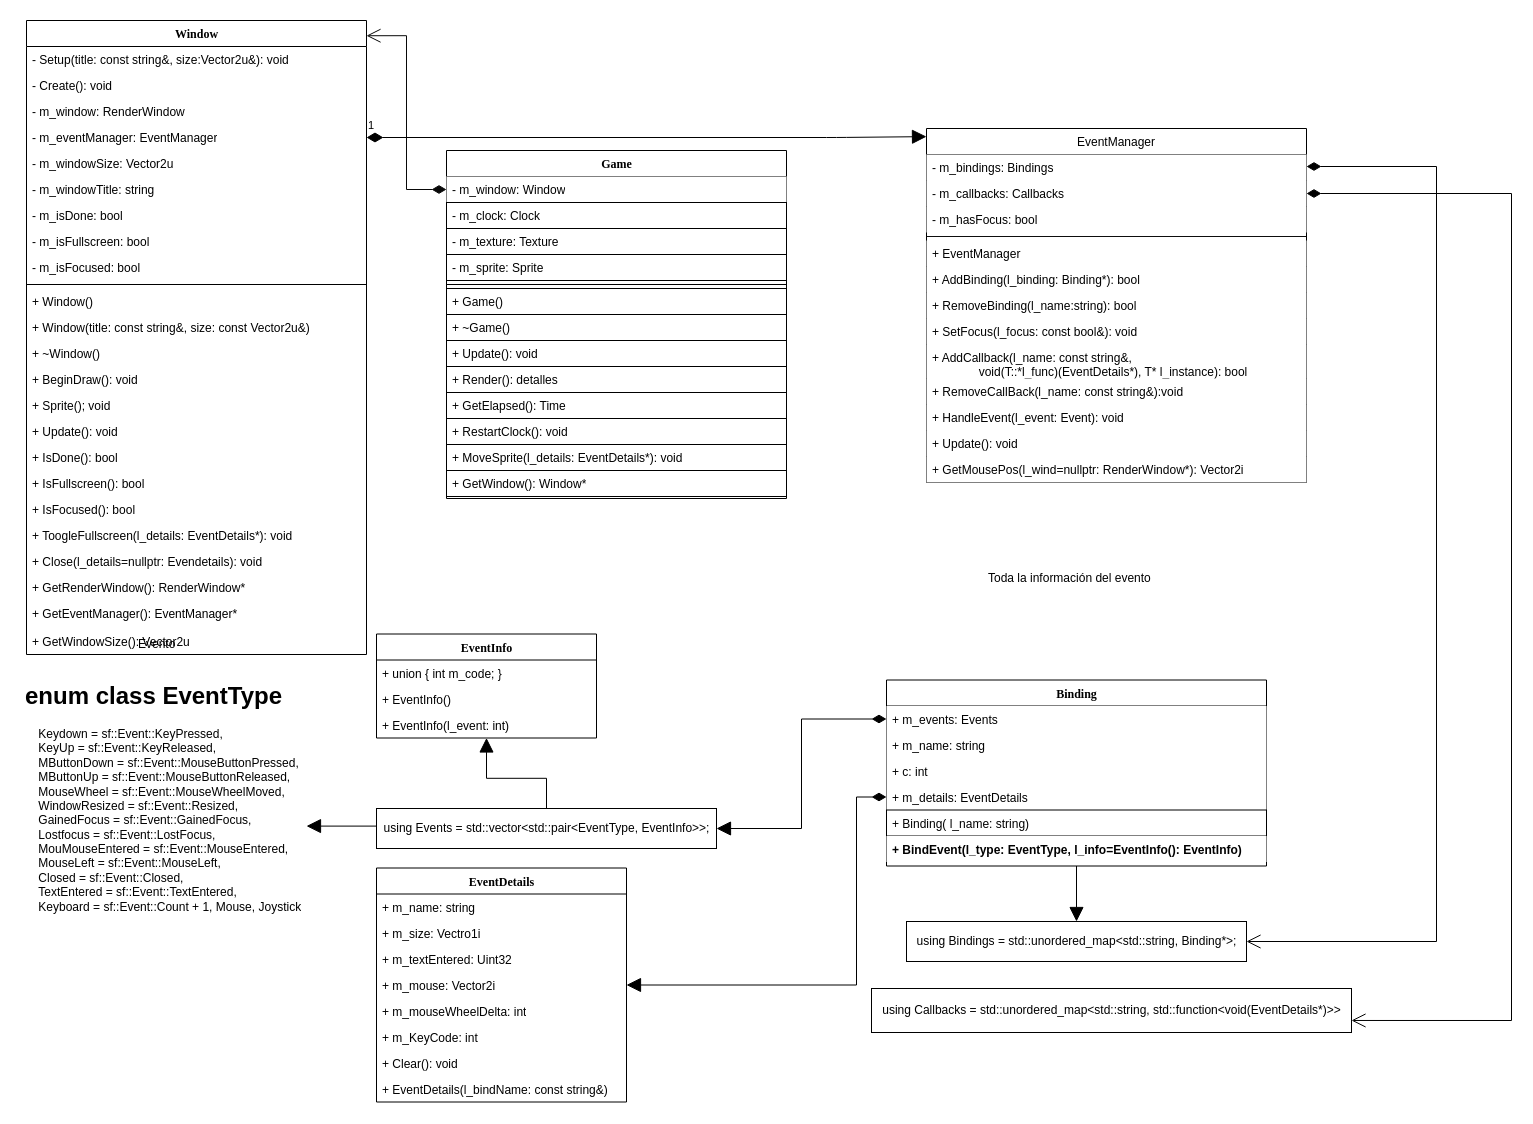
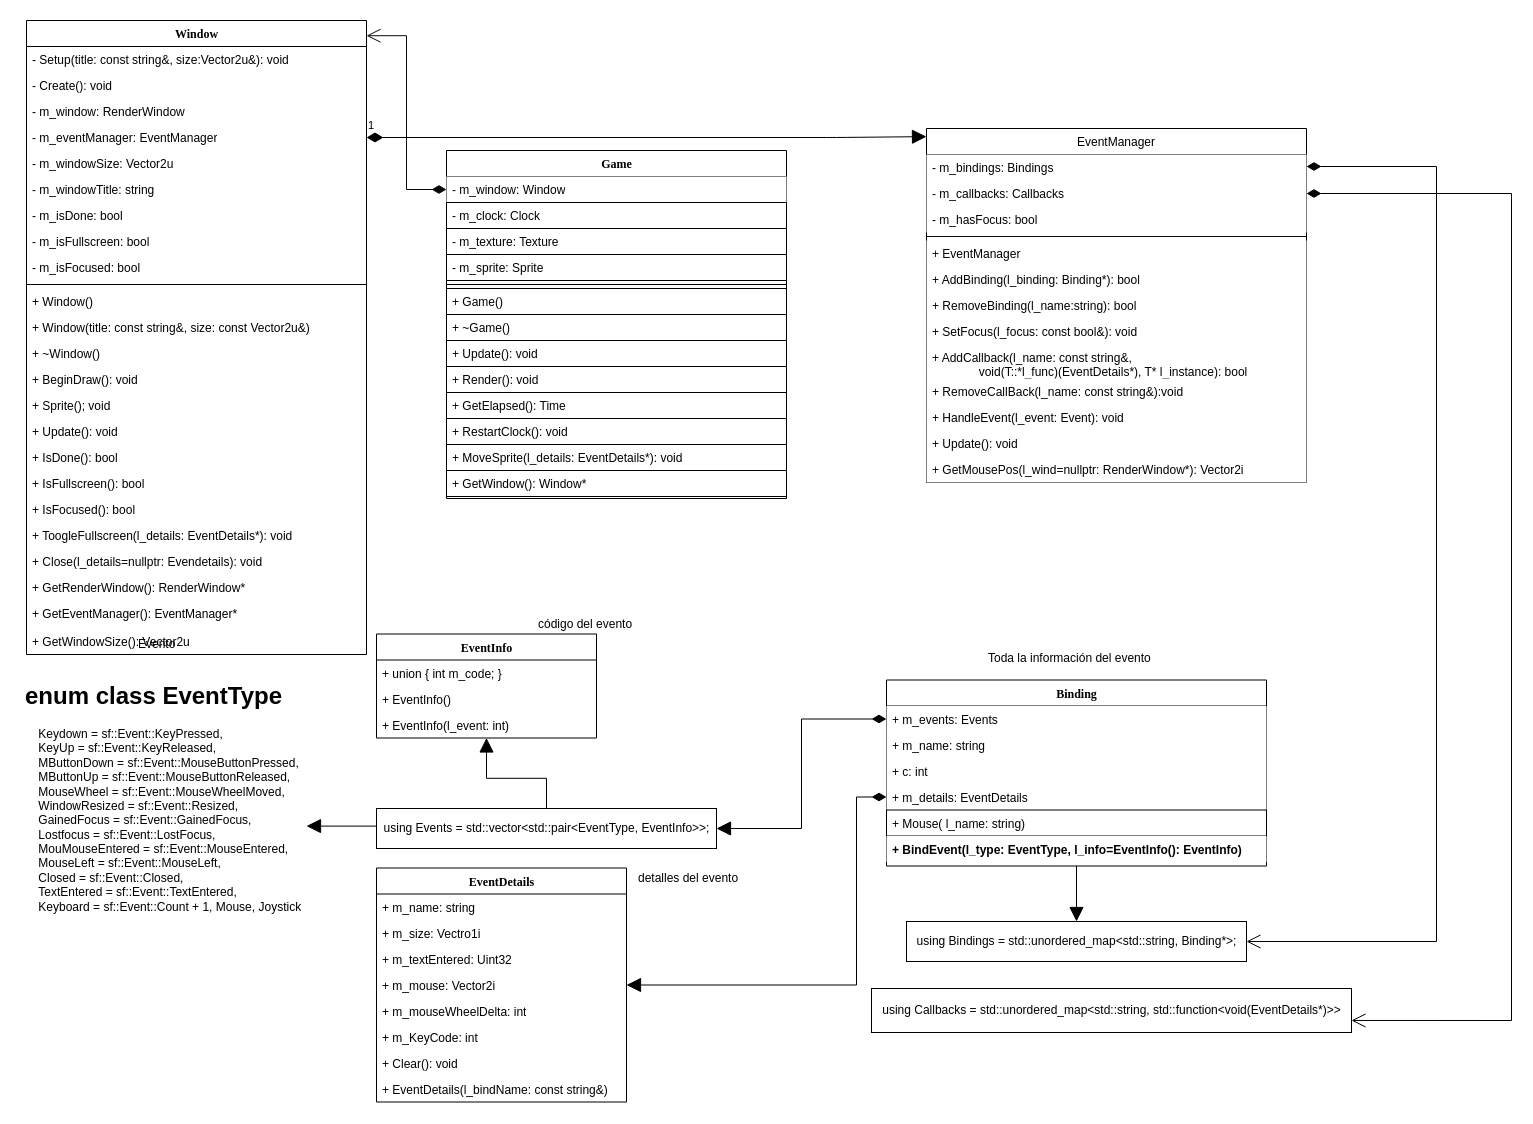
node "+ Render(): detalles": label "+ Render(): detalles" -> "+ Render(): void"
node "Toda la información del evento": moved (1077, 579) -> (1077, 659)
node "código del evento": added
node "+ Binding( l_name: string)": label "+ Binding( l_name: string)" -> "+ Mouse( l_name: string)"
node "detalles del evento": added
